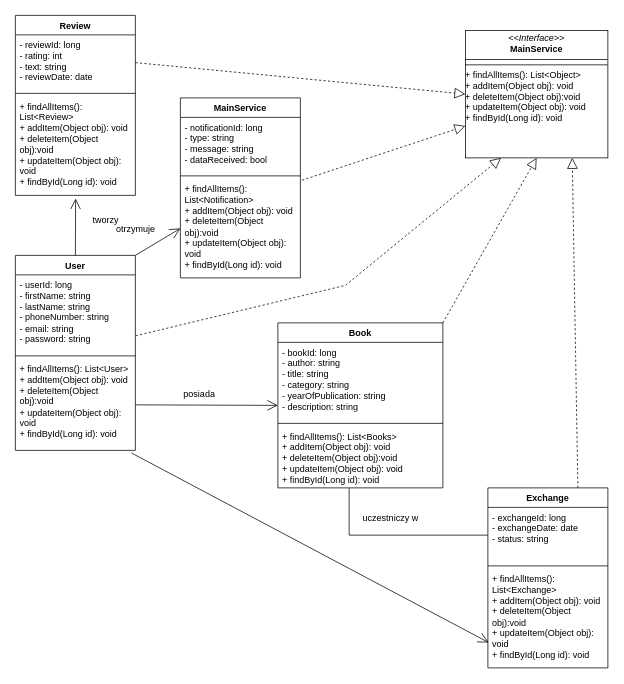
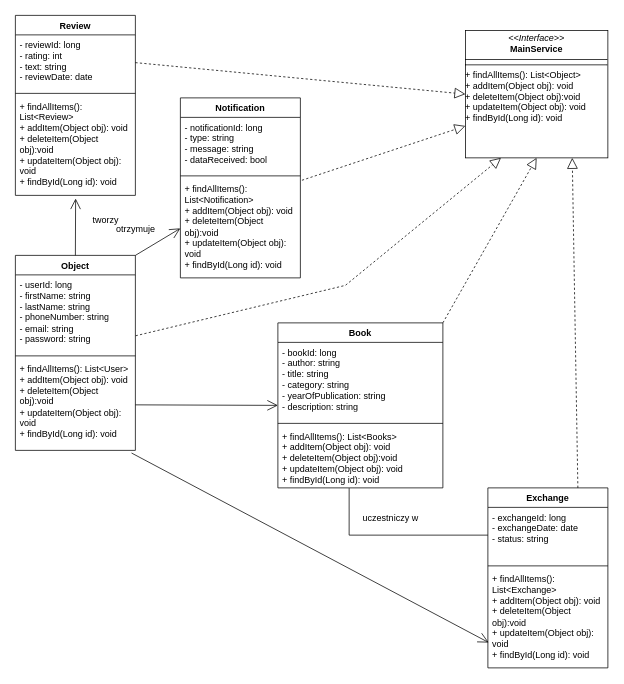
node "MainService": label "MainService" -> "Notification"
node "User": label "User" -> "Object"
node "posiada": removed
